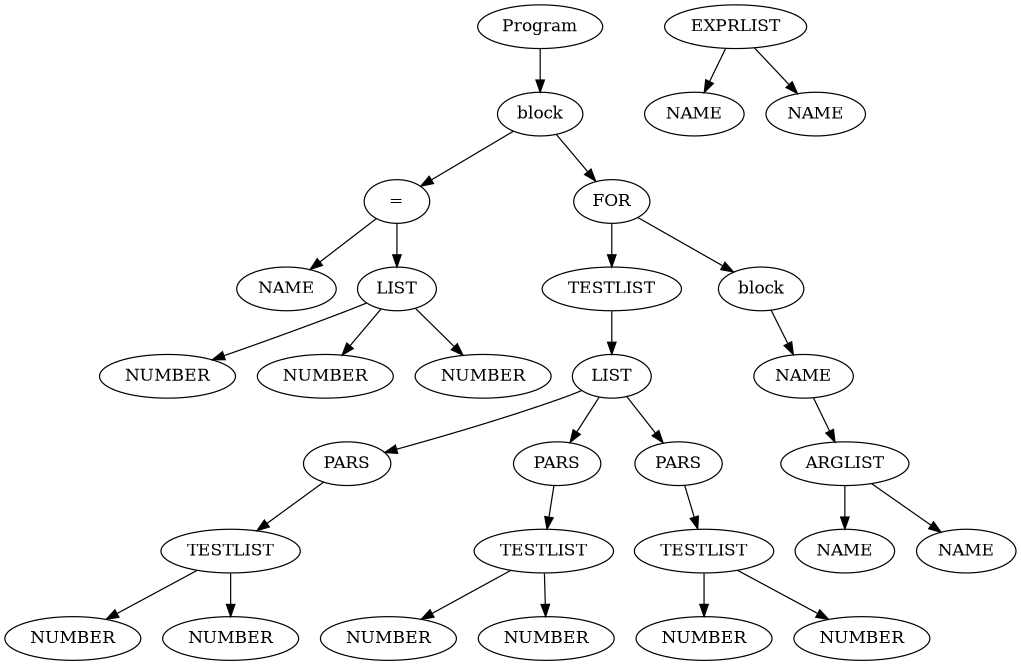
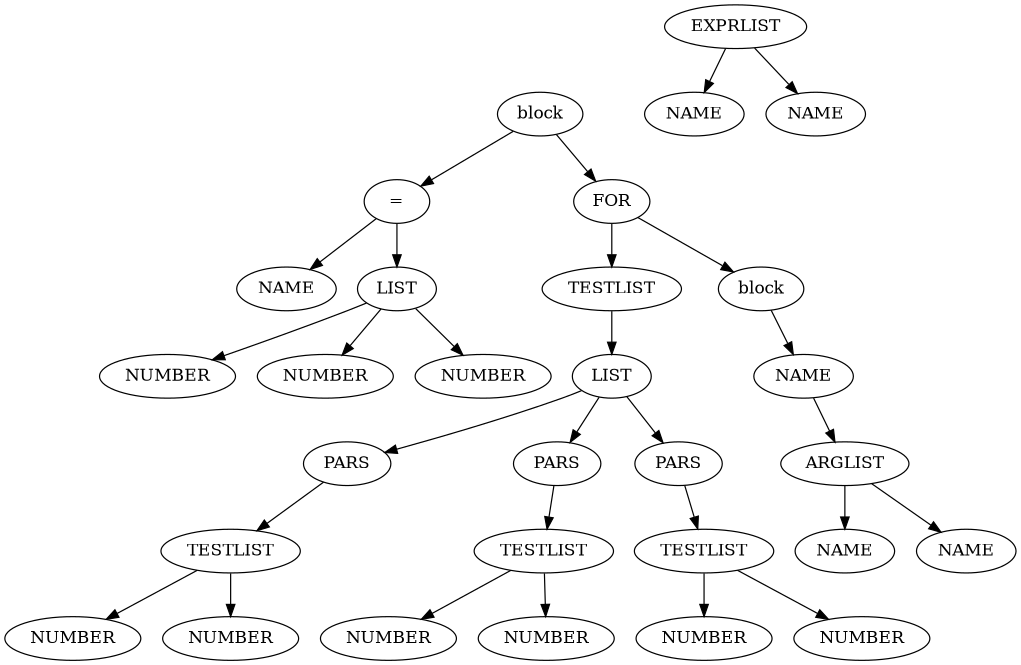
node "Program": removed
